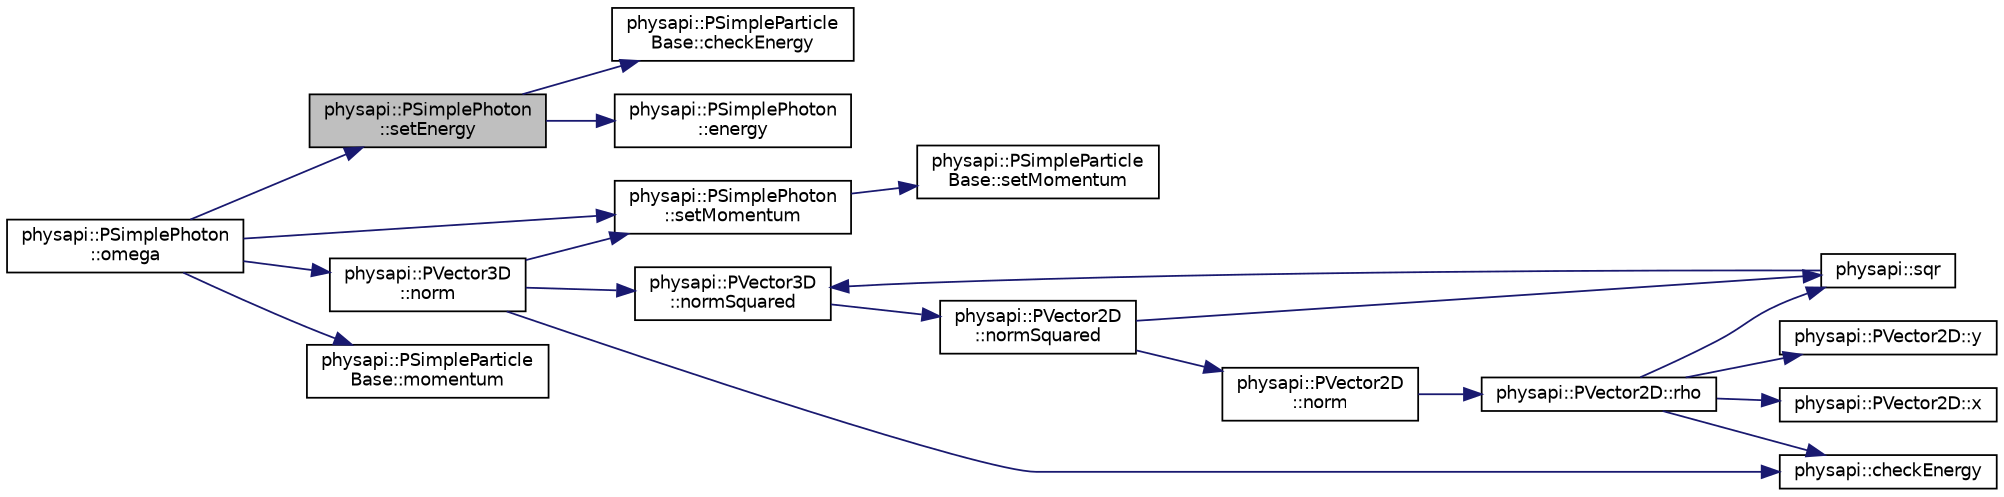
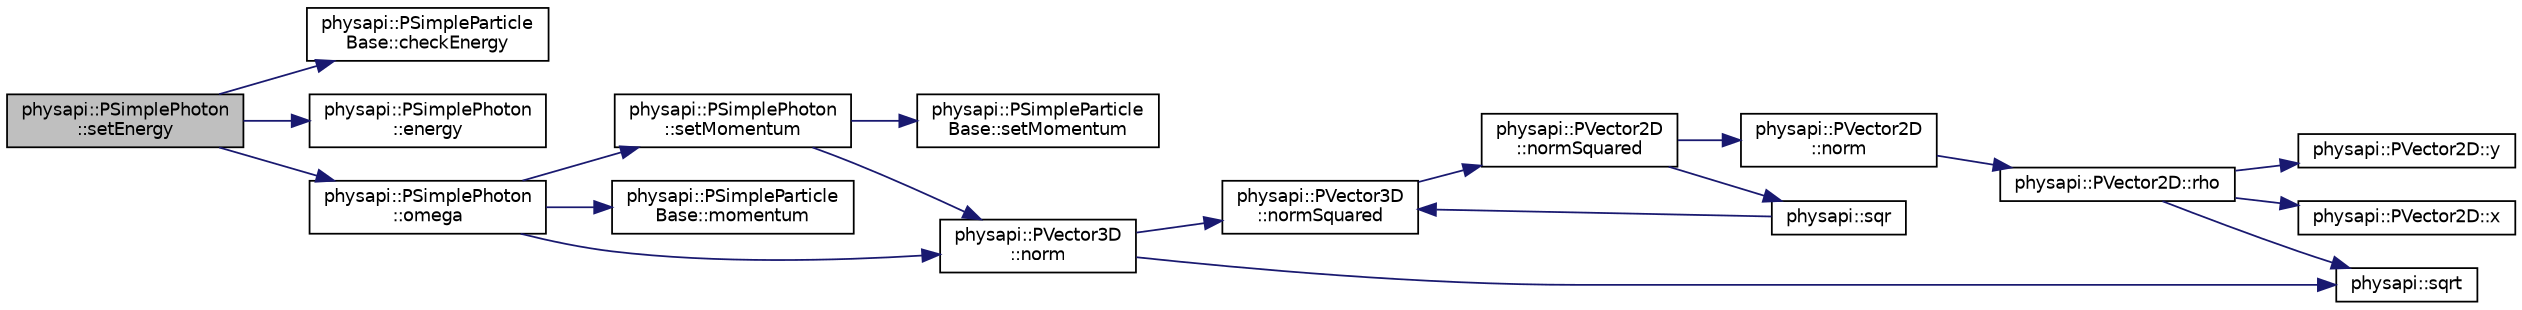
edge "physapi::PSimplePhoton ::omega" -> "physapi::PSimplePhoton ::setEnergy": reversed
edge "physapi::PVector3D ::norm" -> "physapi::PSimplePhoton ::setMomentum": reversed
edge "physapi::PVector2D::rho" -> "physapi::sqr": removed
node "physapi::checkEnergy": label "physapi::checkEnergy" -> "physapi::sqrt"
